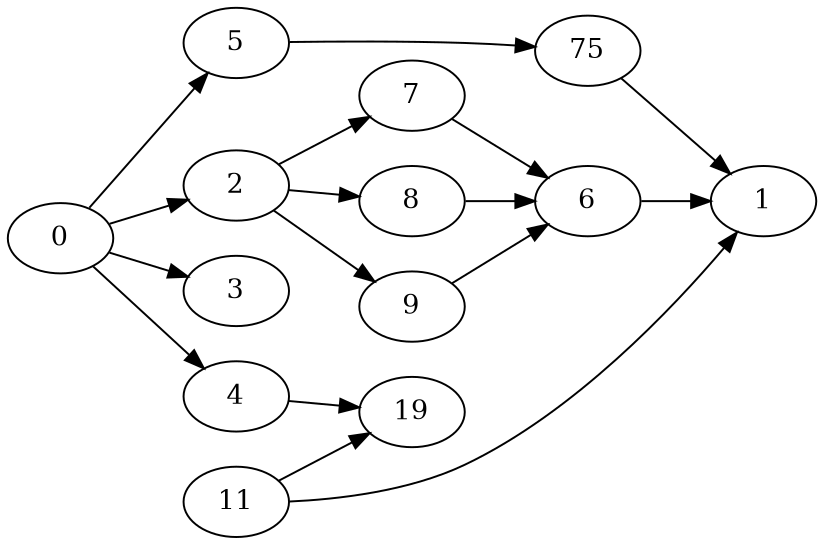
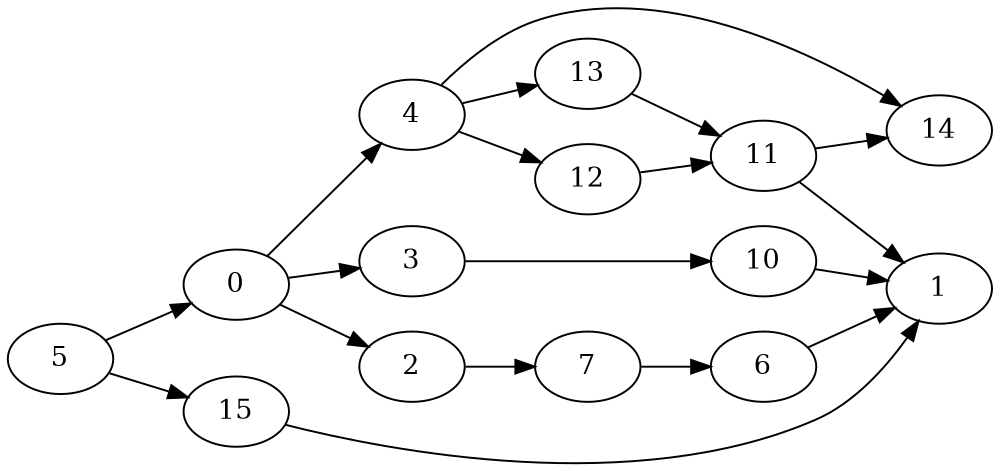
node "75": label "75" -> "15"
node "13": added
edge "0" -> "5": reversed
node "12": added
node "8": removed
node "10": added
node "9": removed
node "19": label "19" -> "14"
